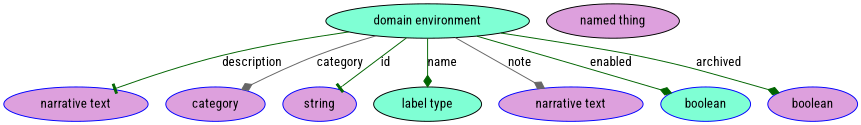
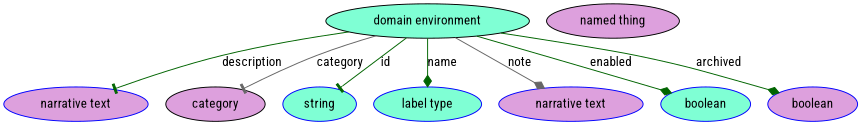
edge "domain environment" -> "category": arrowhead diamond -> tee
node "category": color blue -> black
node "string": fillcolor plum -> aquamarine
node "label type": color black -> blue
